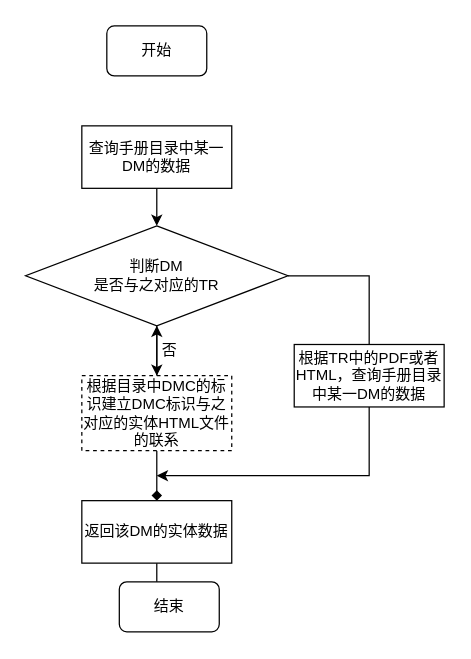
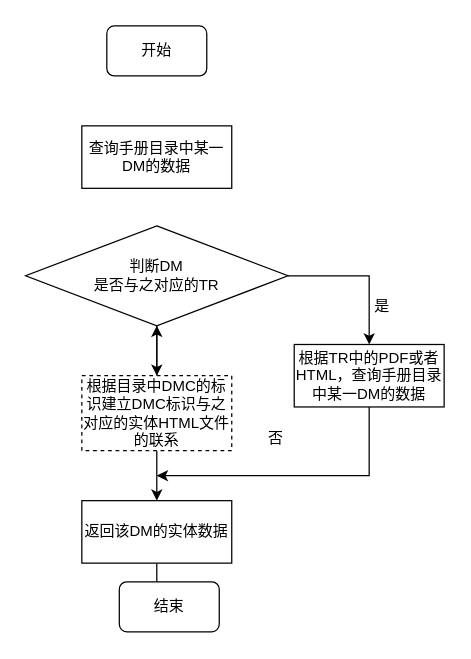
edge "查询手册目录中某一DM的数据" -> "判断DM 是否与之对应的TR": removed
node "是": added
edge "判断DM 是否与之对应的TR" -- "根据TR中的PDF或者HTML，查询手册目录中某一DM的数据": arrowhead none -> classic
node "否": moved (169, 351) -> (276, 438)
edge "根据目录中DMC的标识建立DMC标识与之对应的实体HTML文件的联系" -> "返回该DM的实体数据": arrowhead diamond -> classic
